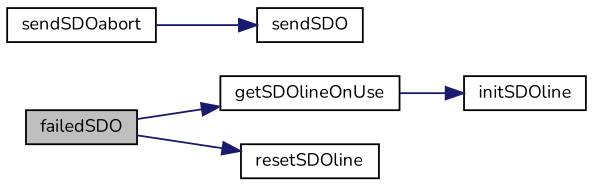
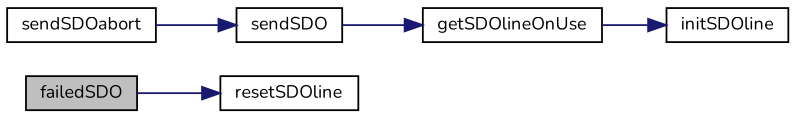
edge "failedSDO" -> "getSDOlineOnUse": now "sendSDO" -> "getSDOlineOnUse"
